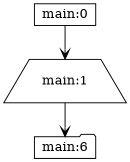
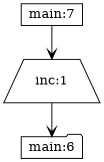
node "main:0": label "main:0" -> "main:7"
node "main:1": label "main:1" -> "inc:1"
